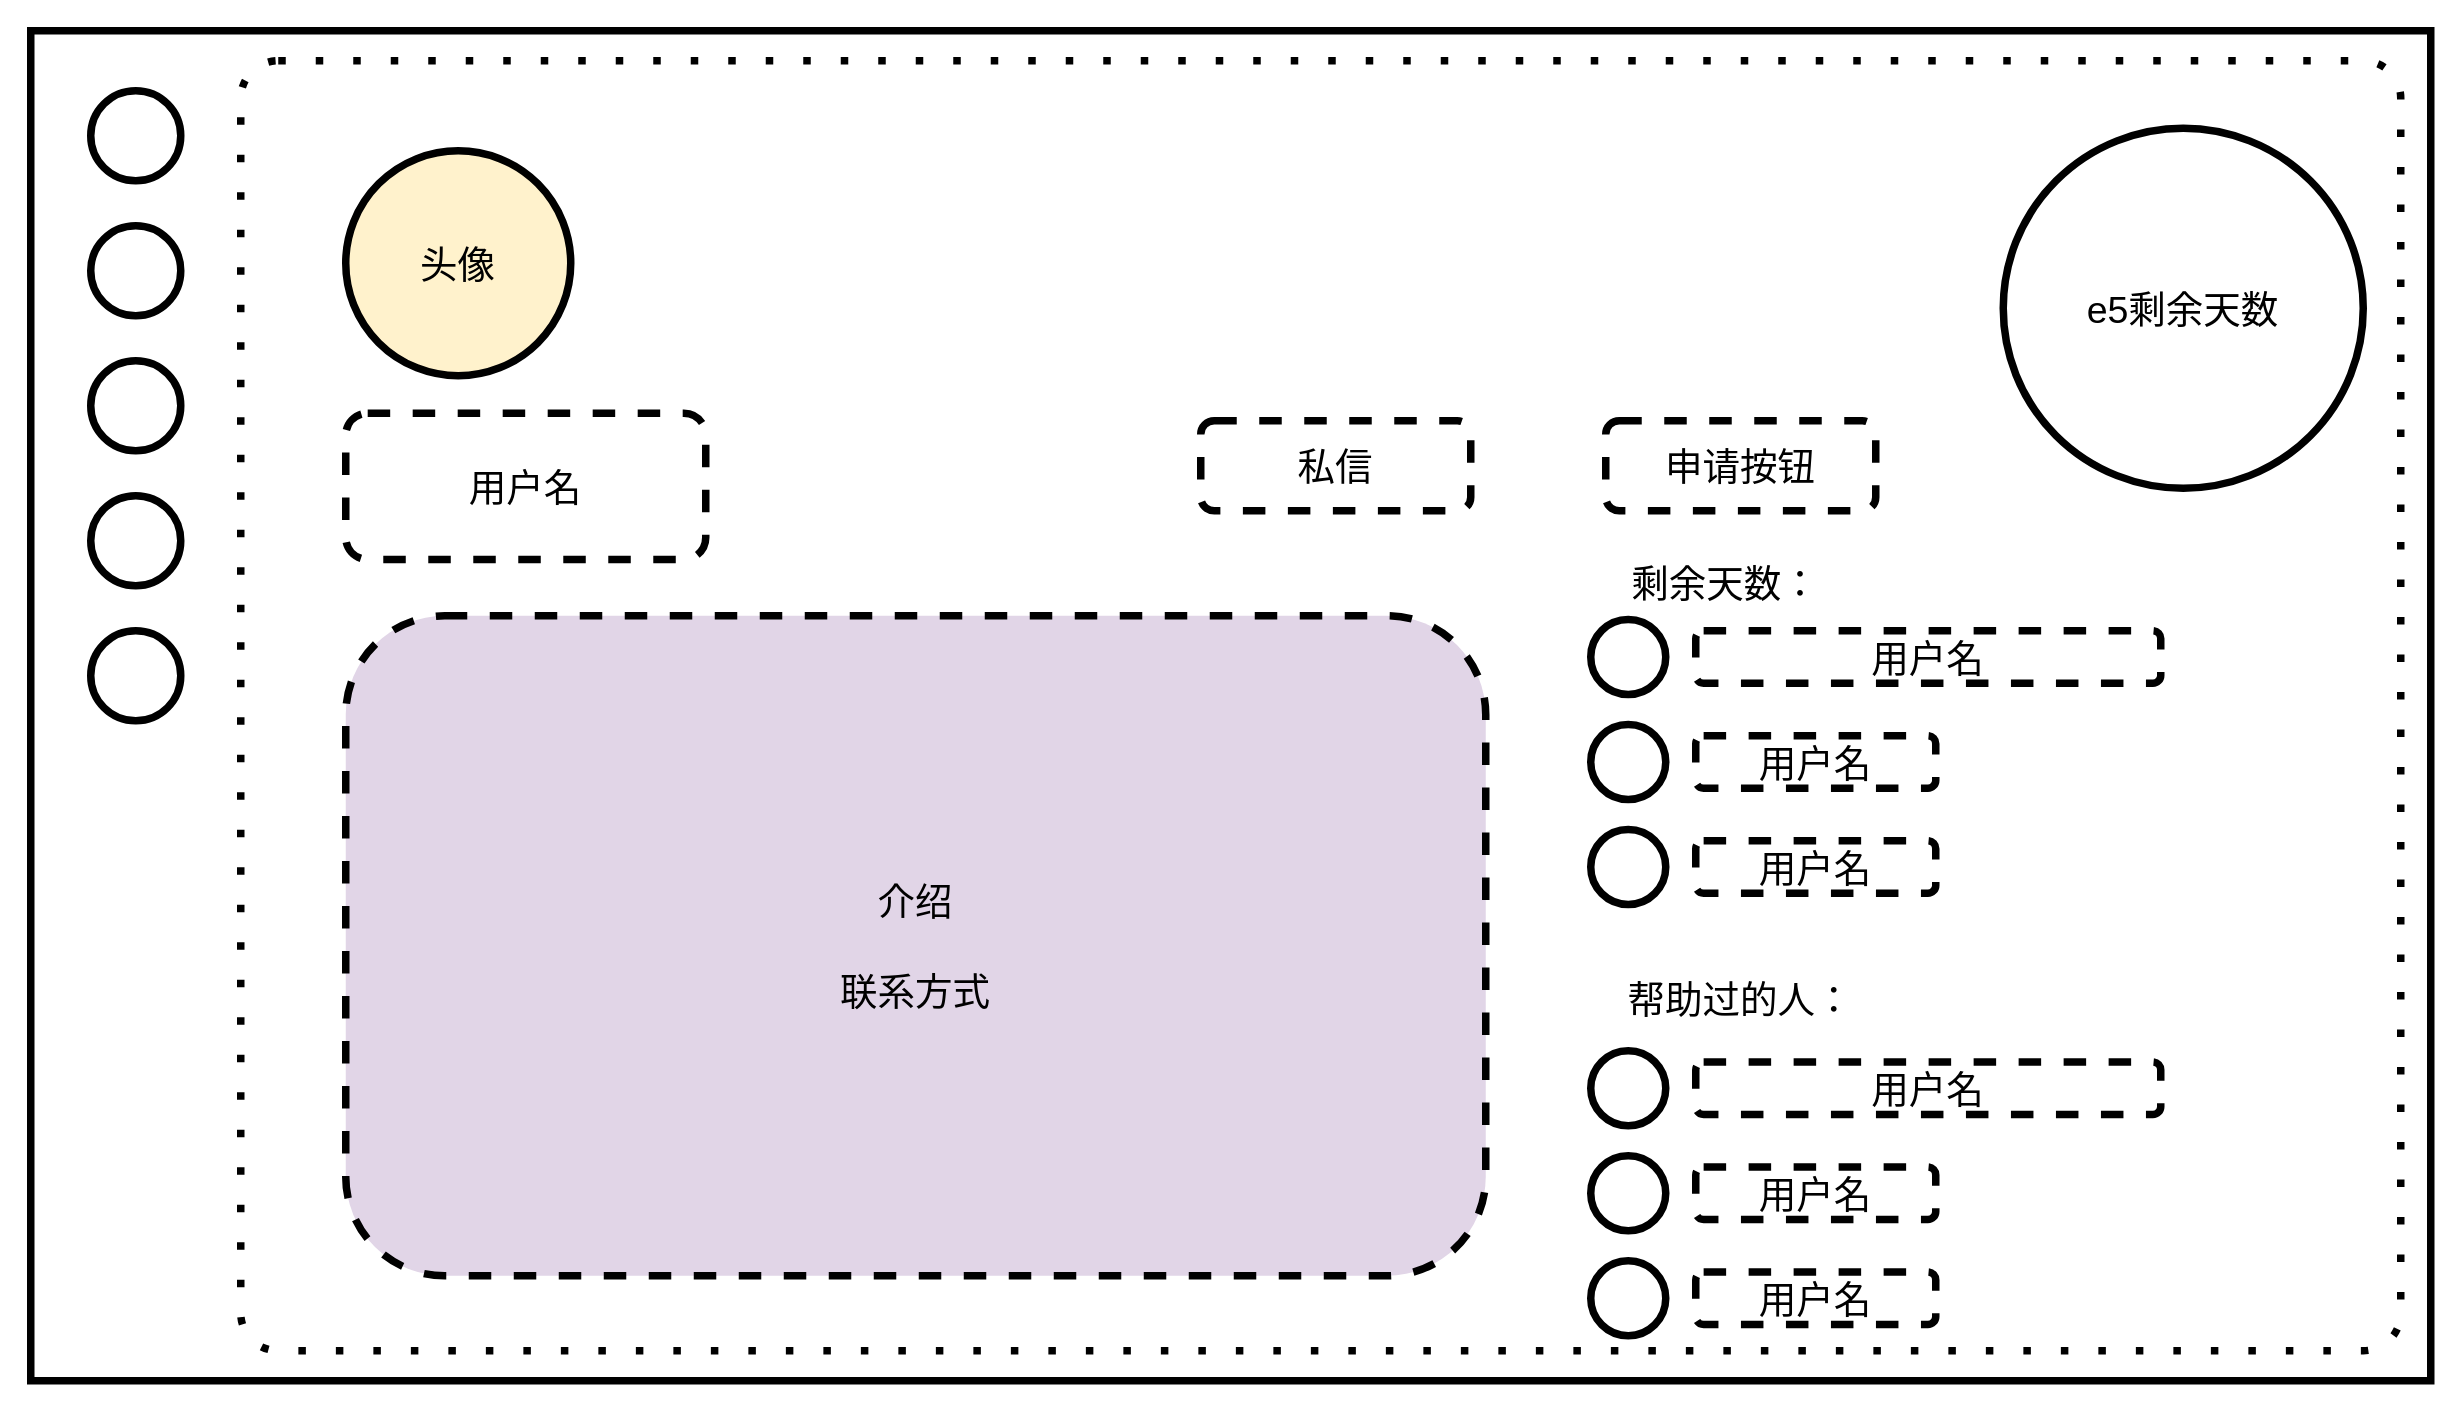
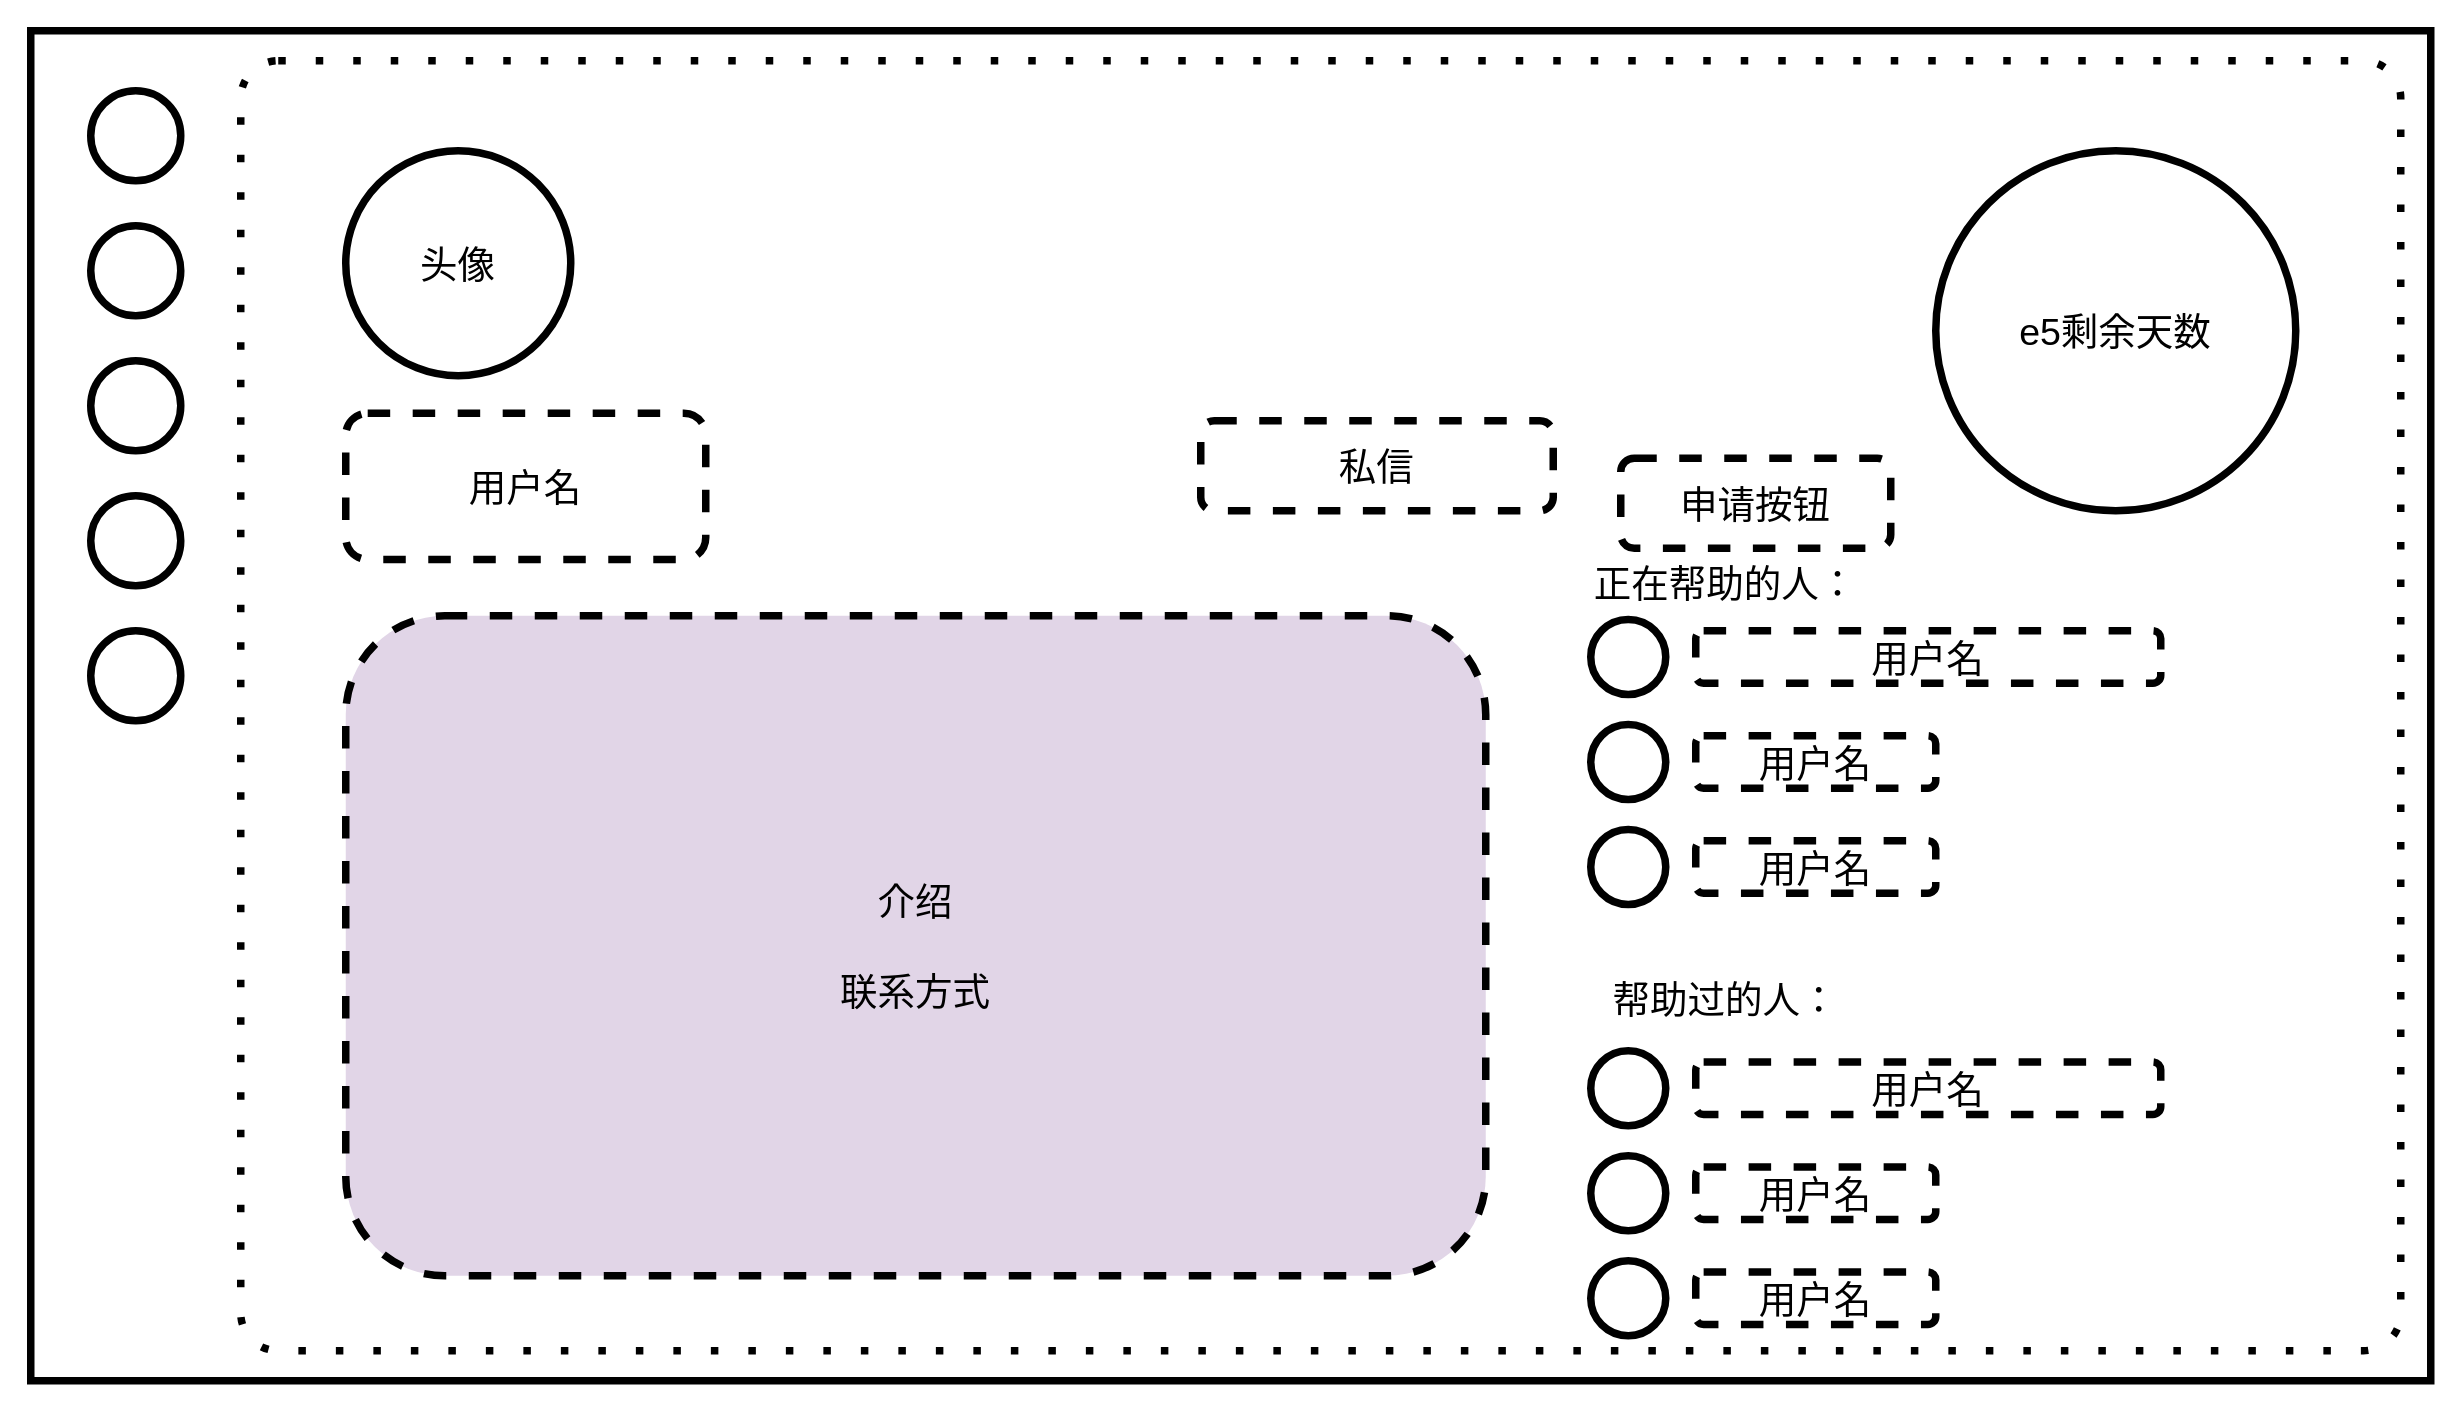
node "头像": fillcolor #fff2cc -> #ffffff
node "e5剩余天数": moved (2183, 308) -> (2116, 331)
node "私信": size 270x90 -> 353x90
node "申请按钮": moved (1741, 466) -> (1756, 503)
node "剩余天数：": label "剩余天数：" -> "正在帮助的人："
node "帮助过的人：": moved (1741, 998) -> (1726, 998)
